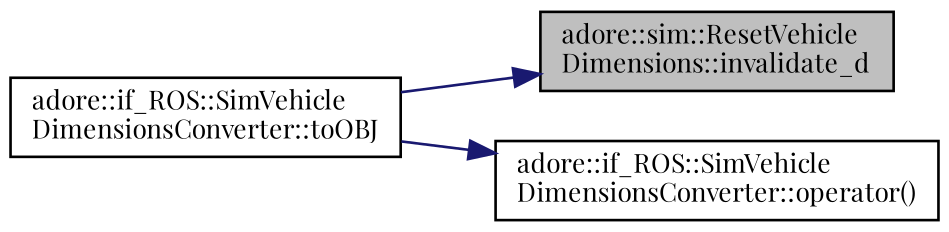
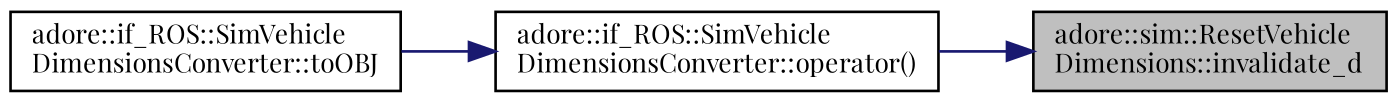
edge "adore::if_ROS::SimVehicle DimensionsConverter::toOBJ" -> "adore::sim::ResetVehicle Dimensions::invalidate_d": now "adore::if_ROS::SimVehicle DimensionsConverter::operator()" -> "adore::sim::ResetVehicle Dimensions::invalidate_d"
